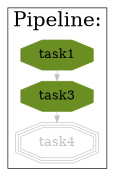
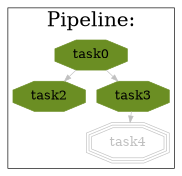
node "task1": label "task1" -> "task0"
node "task2": added
